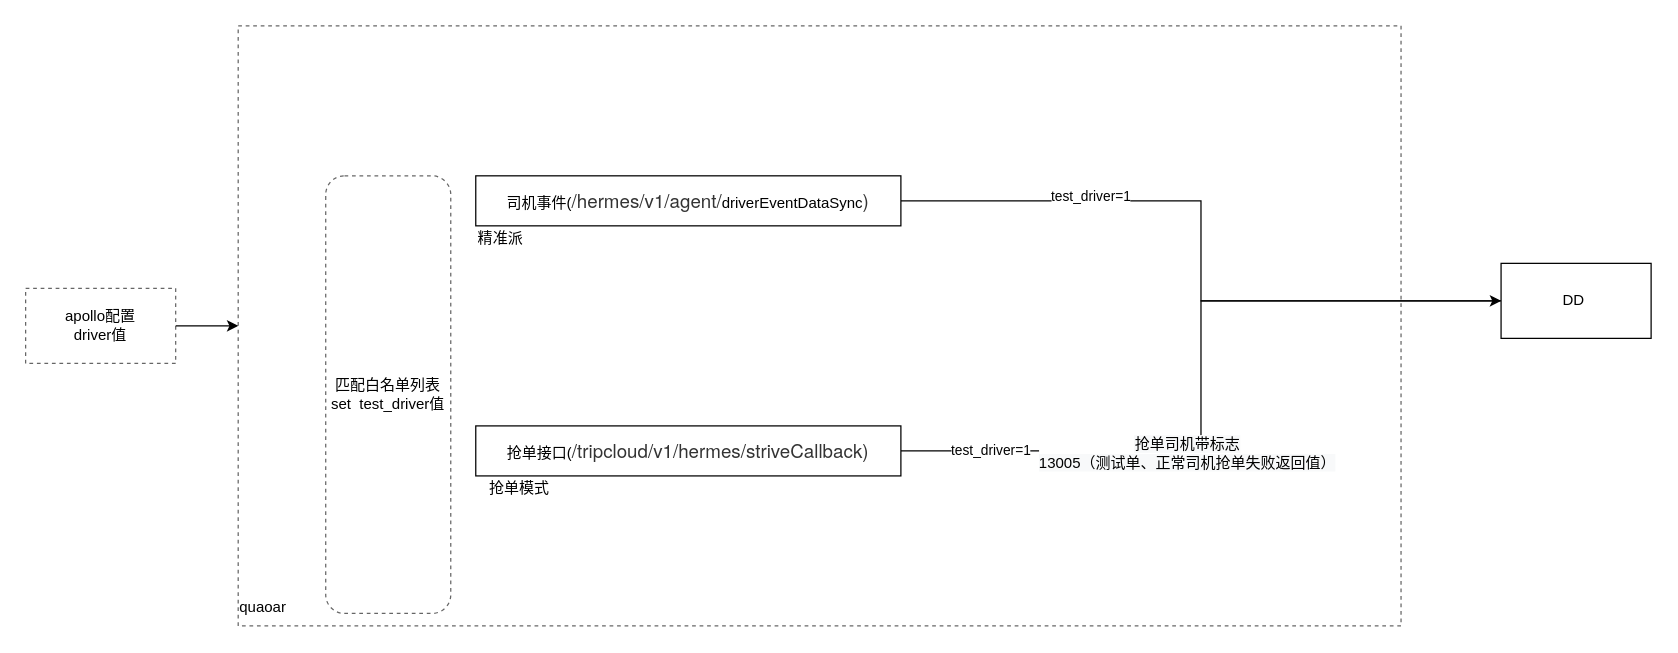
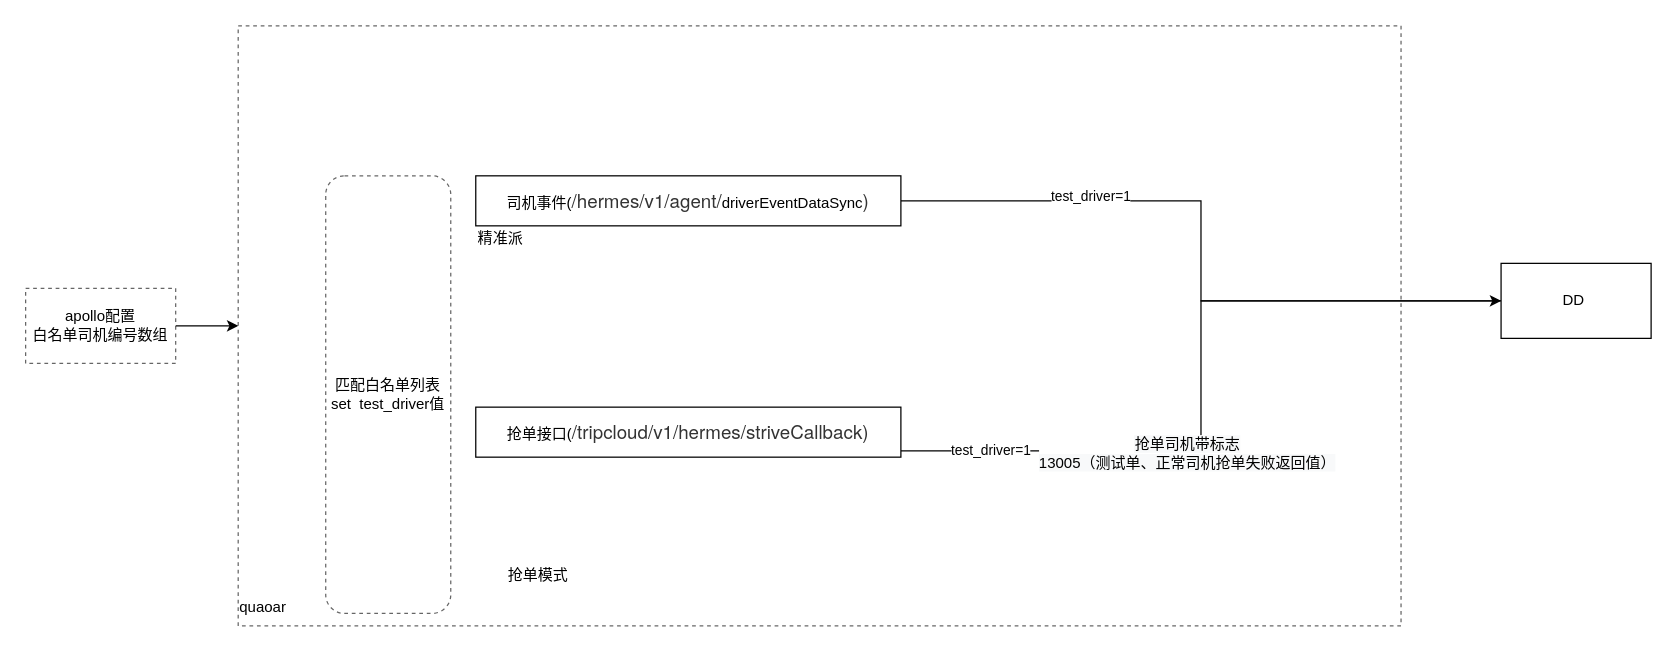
node "apollo配置 driver值": label "apollo配置 driver值" -> "apollo配置 白名单司机编号数组"
node "抢单接口(/tripcloud/v1/hermes/striveCallback)": moved (688, 451) -> (688, 432)
node "抢单模式": moved (519, 488) -> (538, 576)
